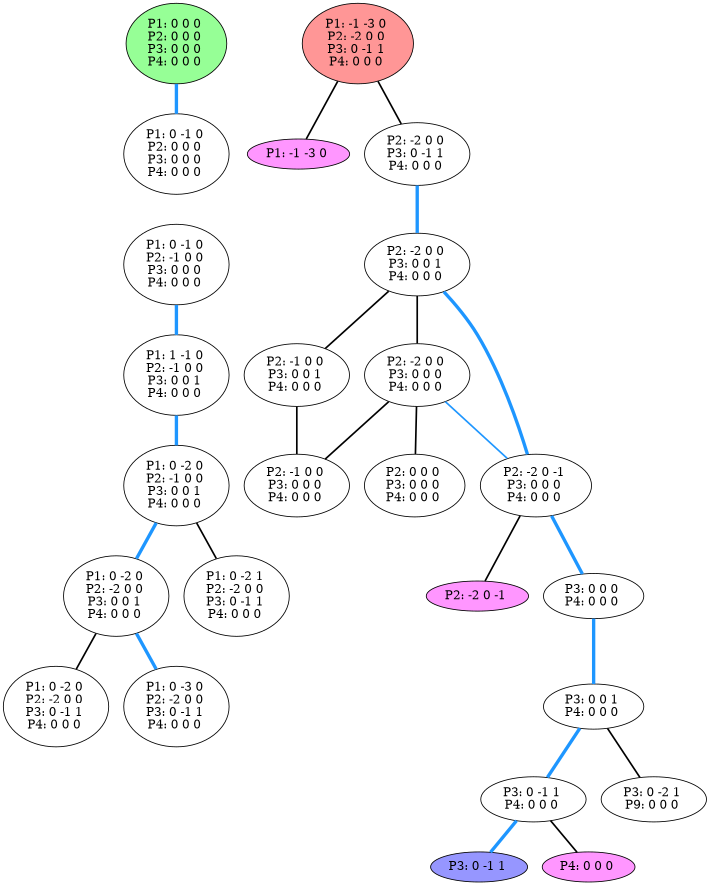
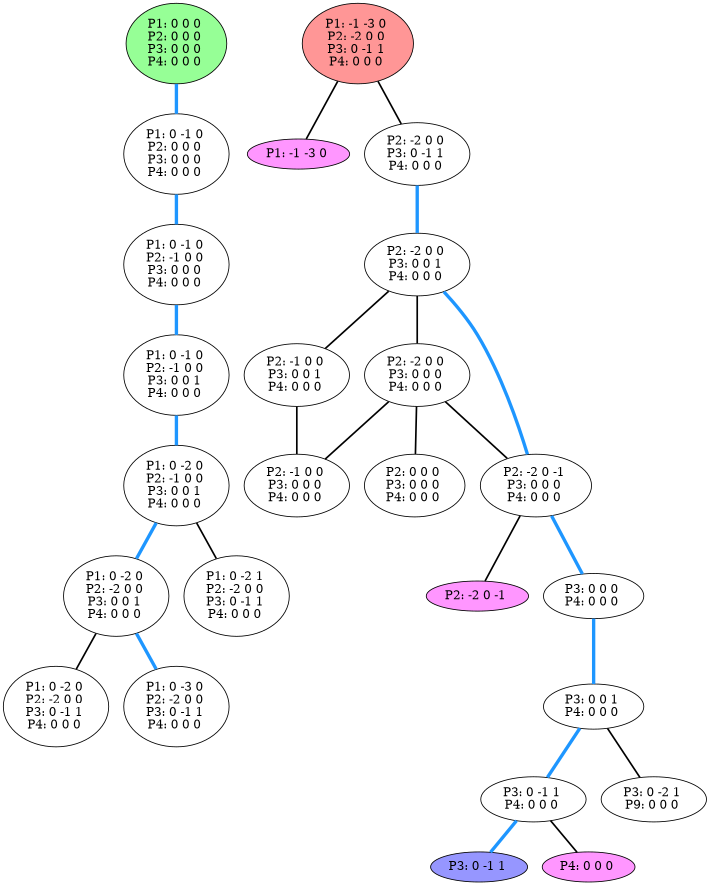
edge "P1: 0 -1 0 P2: 0 0 0 P3: 0 0 0 P4: 0 0 0" -- "P1: 0 -1 0 P2: -1 0 0 P3: 0 0 0 P4: 0 0 0": added
node "P1: 1 -1 0 P2: -1 0 0 P3: 0 0 1 P4: 0 0 0": label "P1: 1 -1 0 P2: -1 0 0 P3: 0 0 1 P4: 0 0 0" -> "P1: 0 -1 0 P2: -1 0 0 P3: 0 0 1 P4: 0 0 0"
edge "P2: -2 0 0 P3: 0 0 0 P4: 0 0 0" -- "P2: -2 0 -1 P3: 0 0 0 P4: 0 0 0": color #1e96ff -> black
